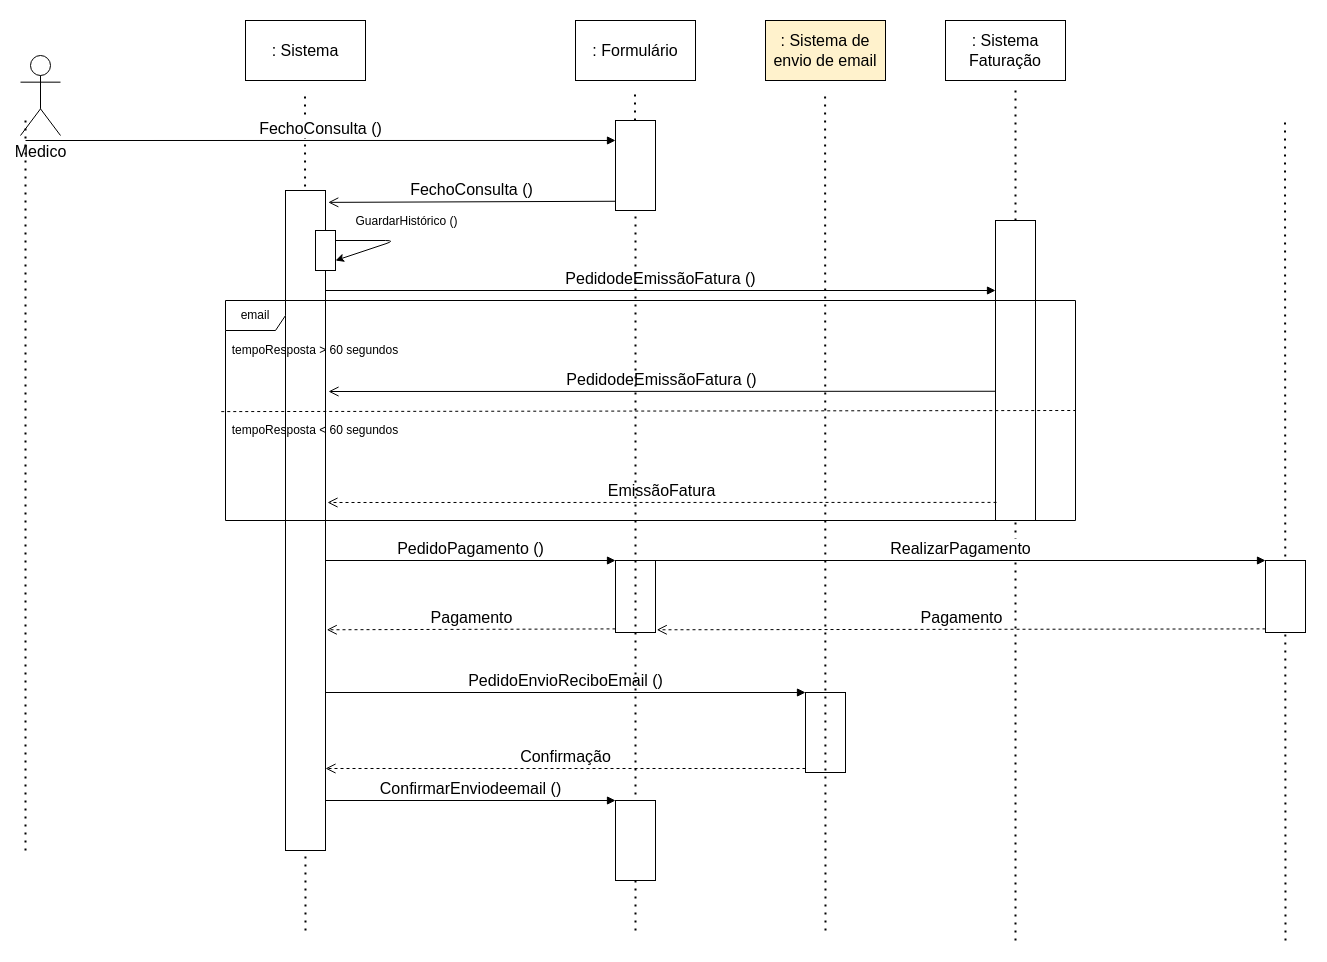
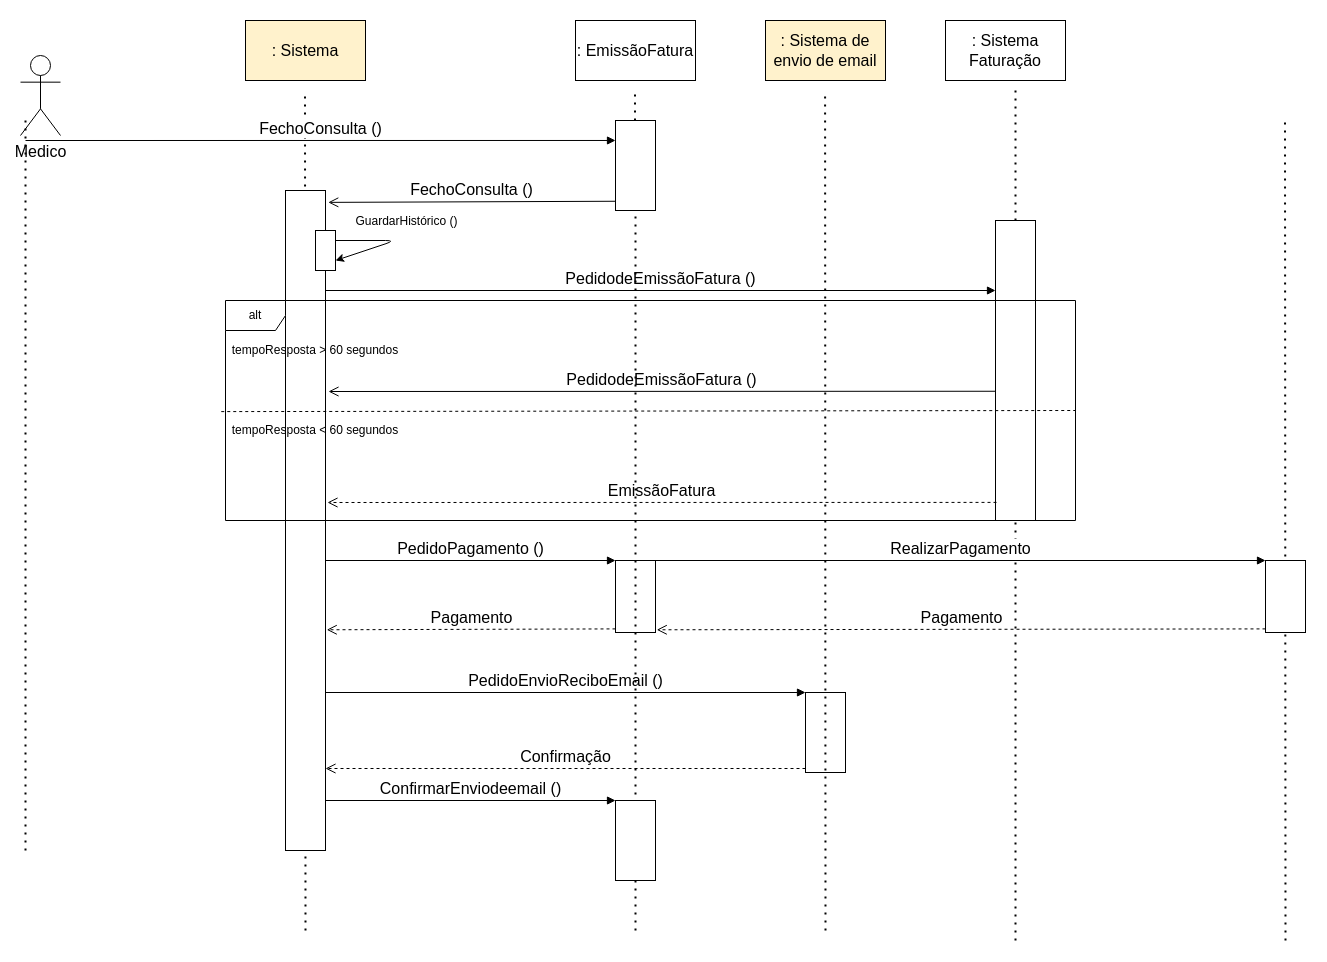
node ": Sistema": fillcolor #ffffff -> #fff2cc
node ": Formulário": label ": Formulário" -> ": EmissãoFatura"
node "email": label "email" -> "alt"
